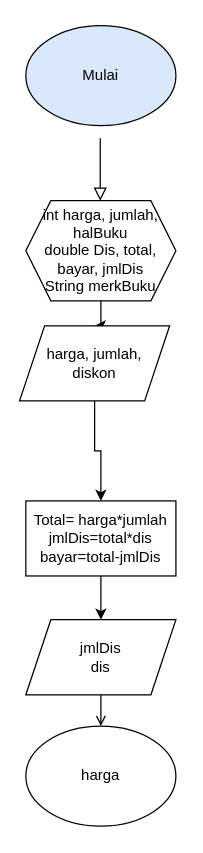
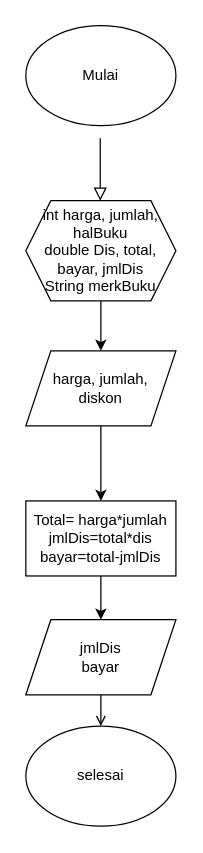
node "Mulai": fillcolor #dae8fc -> #ffffff
node "harga, jumlah, diskon": moved (94, 363) -> (101, 388)
node "jmlDis dis": label "jmlDis dis" -> "jmlDis bayar"
node "harga": label "harga" -> "selesai"
